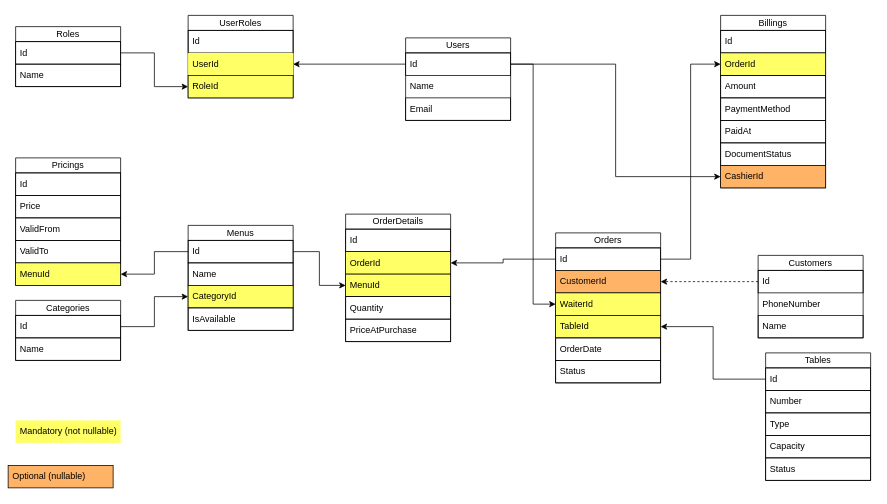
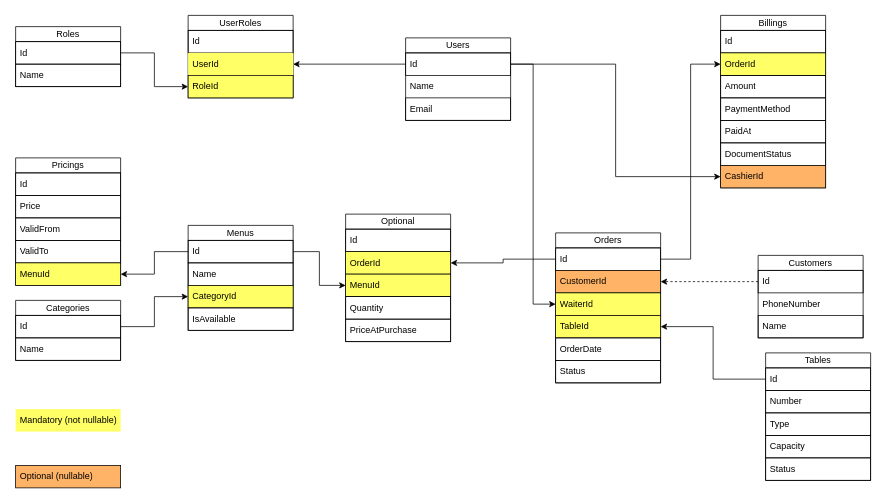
node "OrderDetails": label "OrderDetails" -> "Optional"
node "Mandatory (not nullable)": moved (68, 432) -> (68, 420)
node "Optional (nullable)": moved (60, 477) -> (68, 477)
